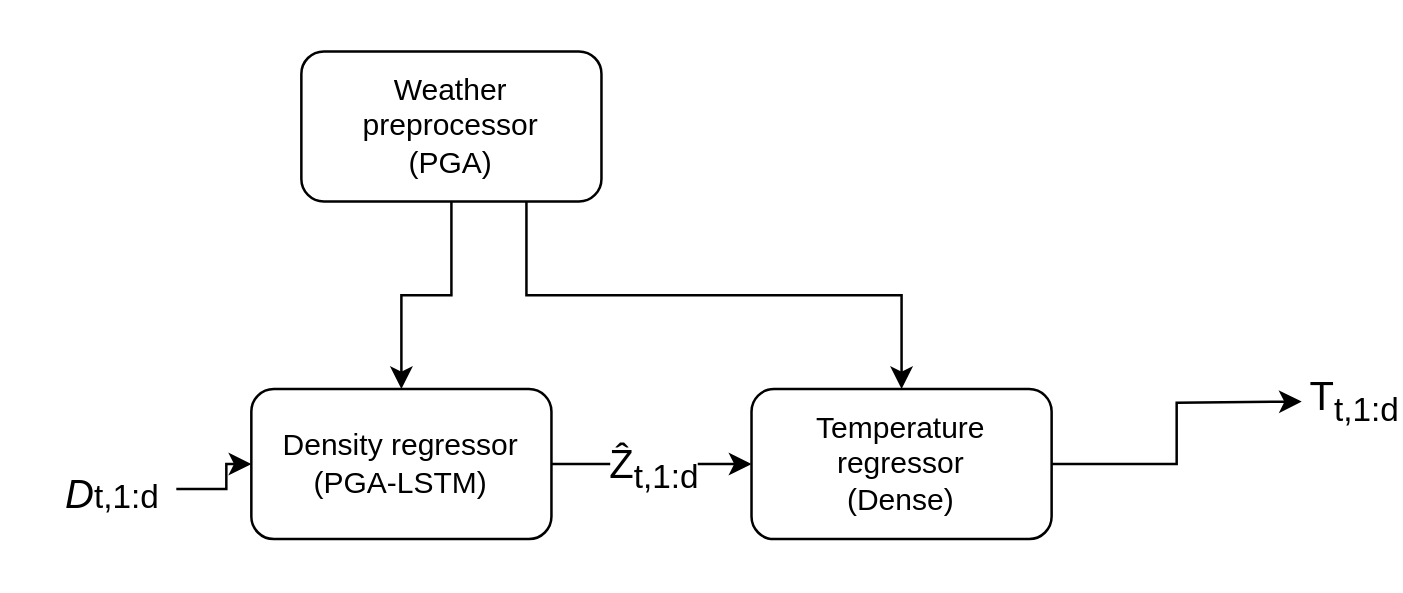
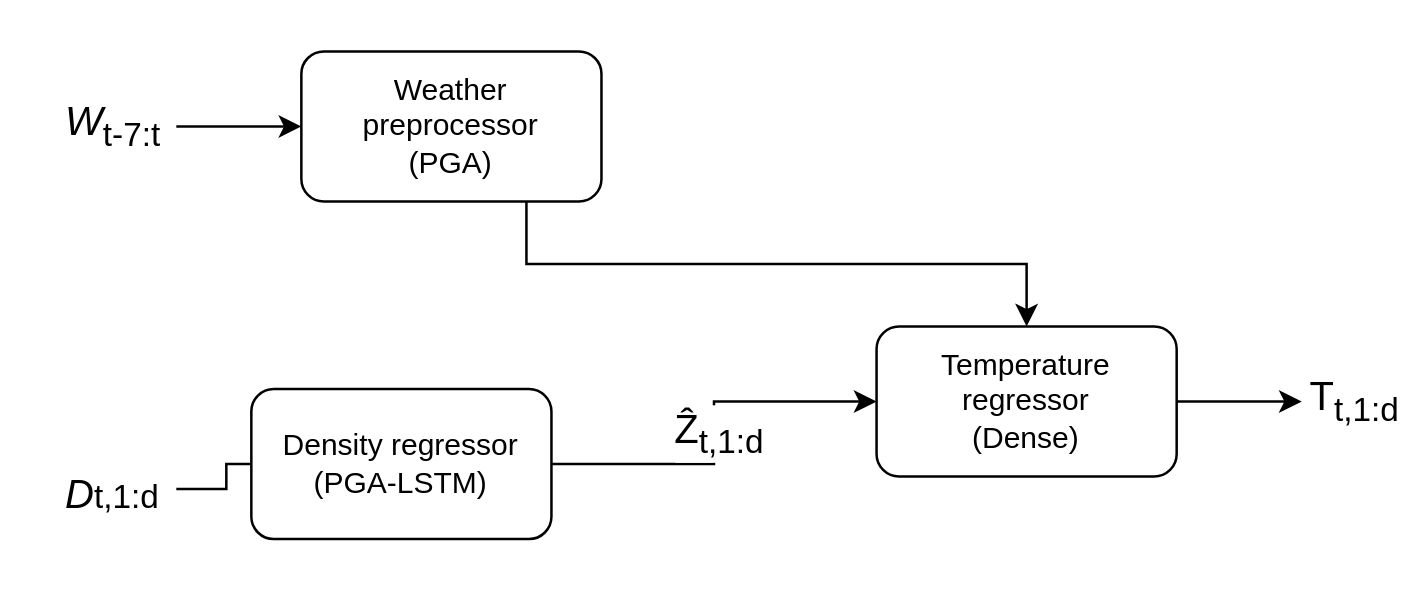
node "Wt-7:t": added
edge "Wt-7:t" -> "Weather preprocessor (PGA)": added
edge "Weather preprocessor (PGA)" -> "Density regressor (PGA-LSTM)": removed
edge "Dt,1:d" -> "Density regressor (PGA-LSTM)": arrowhead classic -> none
node "Temperature regressor (Dense)": moved (901, 464) -> (1026, 401)
